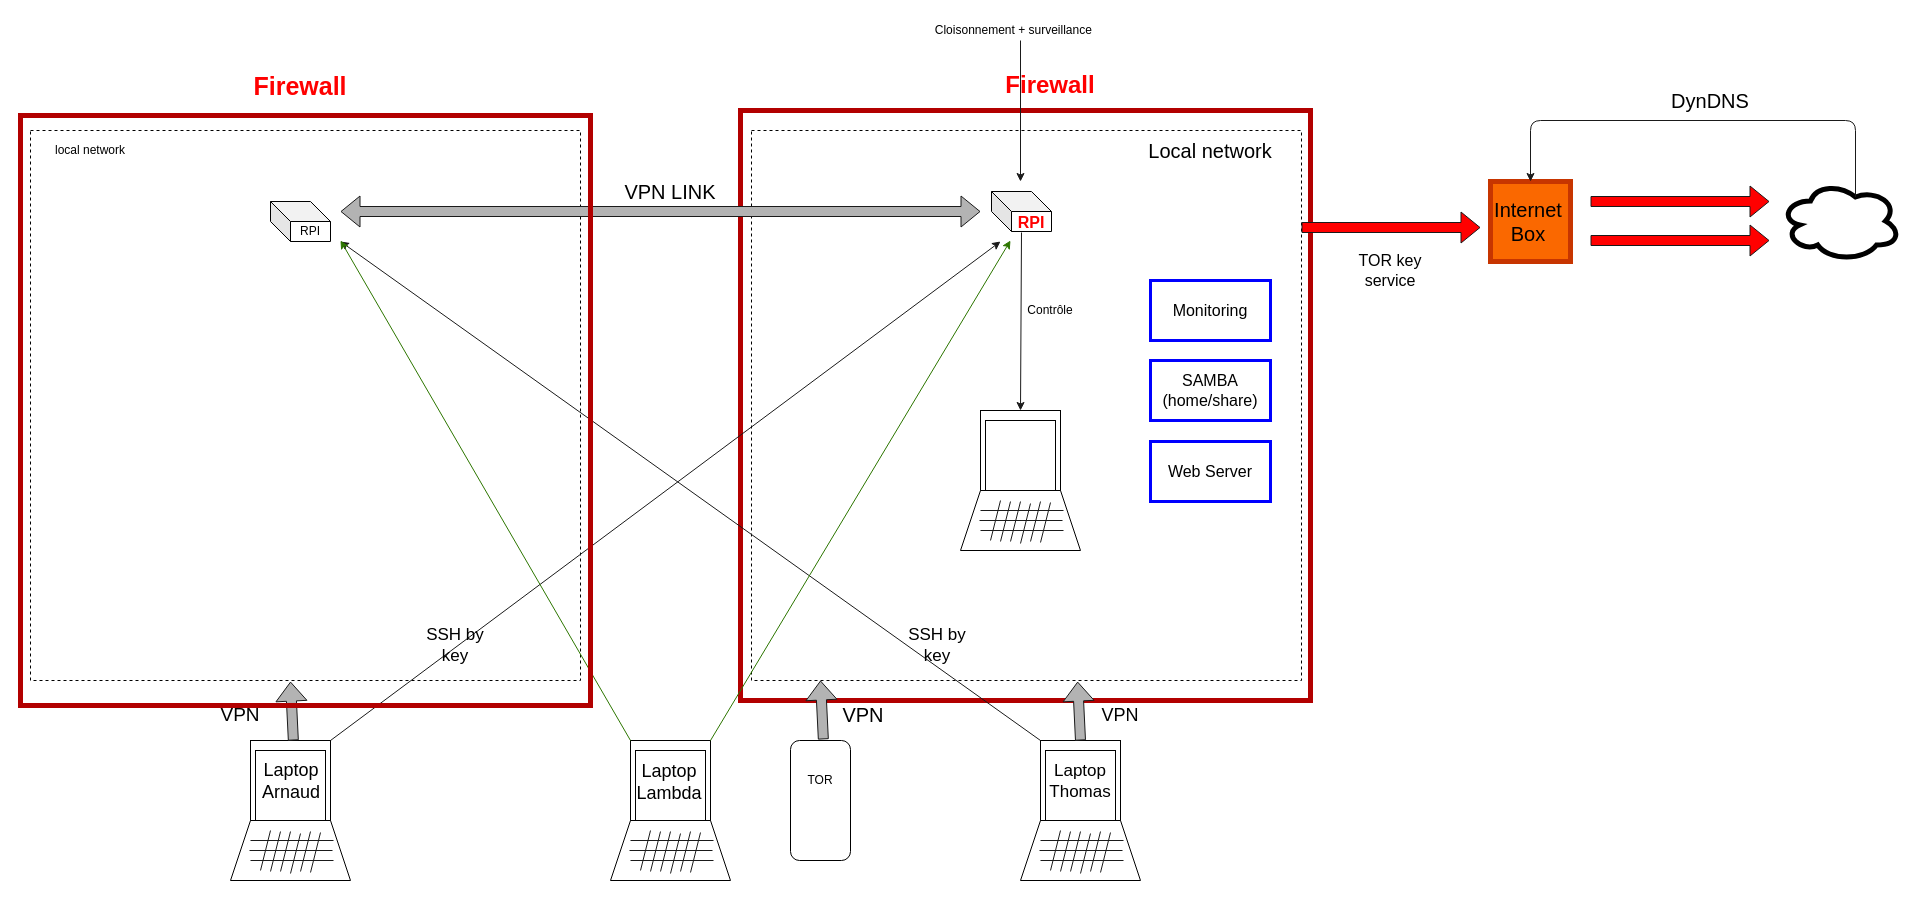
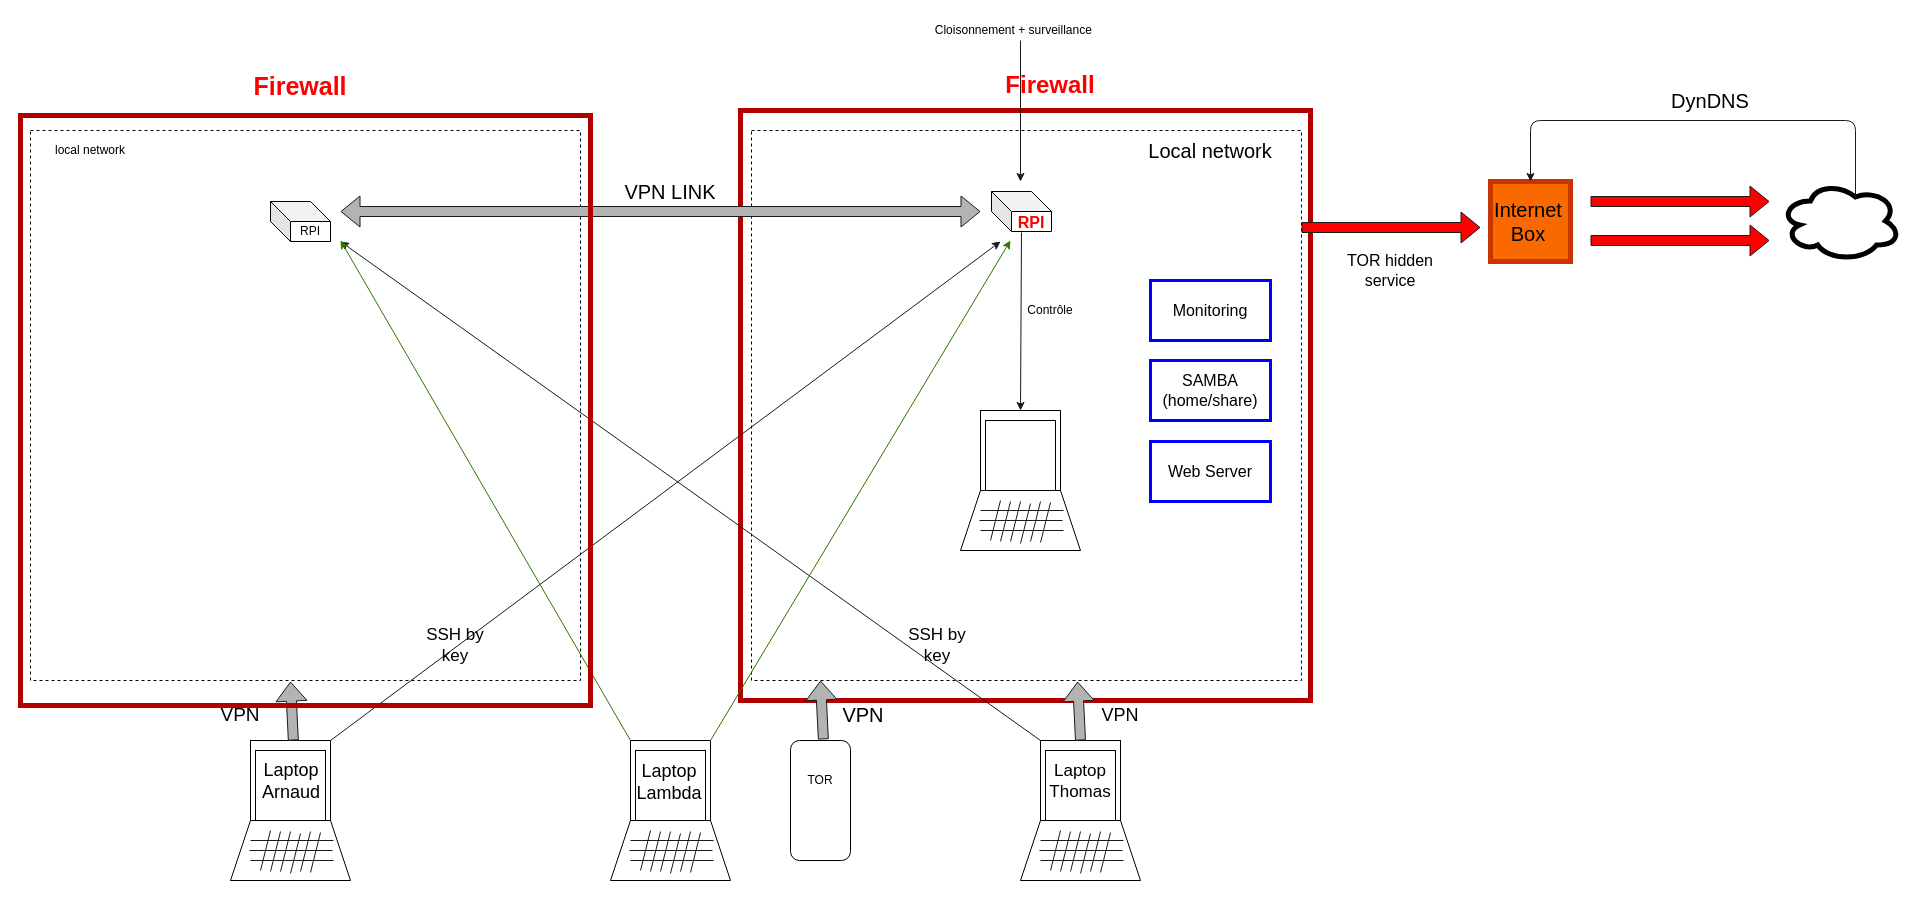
node "TOR key service": label "TOR key service" -> "TOR hidden service"
